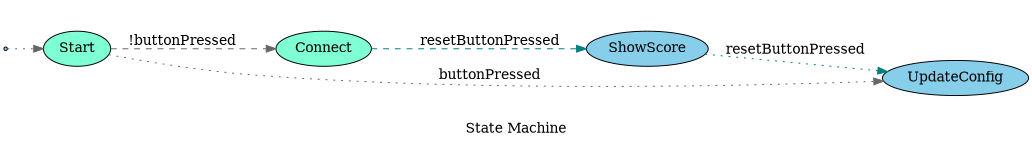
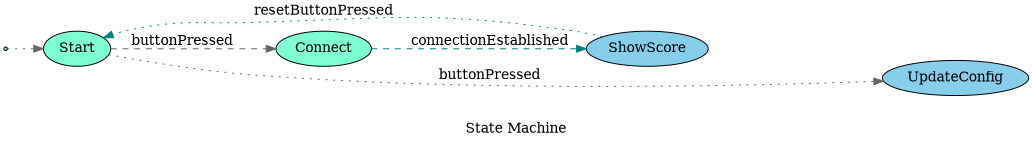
edge "Start" -> "Connect": label "!buttonPressed" -> "buttonPressed"
edge "Connect" -> "ShowScore": label "resetButtonPressed" -> "connectionEstablished"
edge "ShowScore" -> "UpdateConfig": now "ShowScore" -> "Start"
